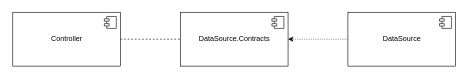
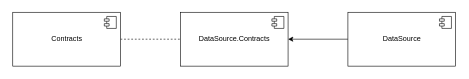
node "Controller": label "Controller" -> "Contracts"
edge "DataSource" -> "DataSource.Contracts": style dashed -> solid
